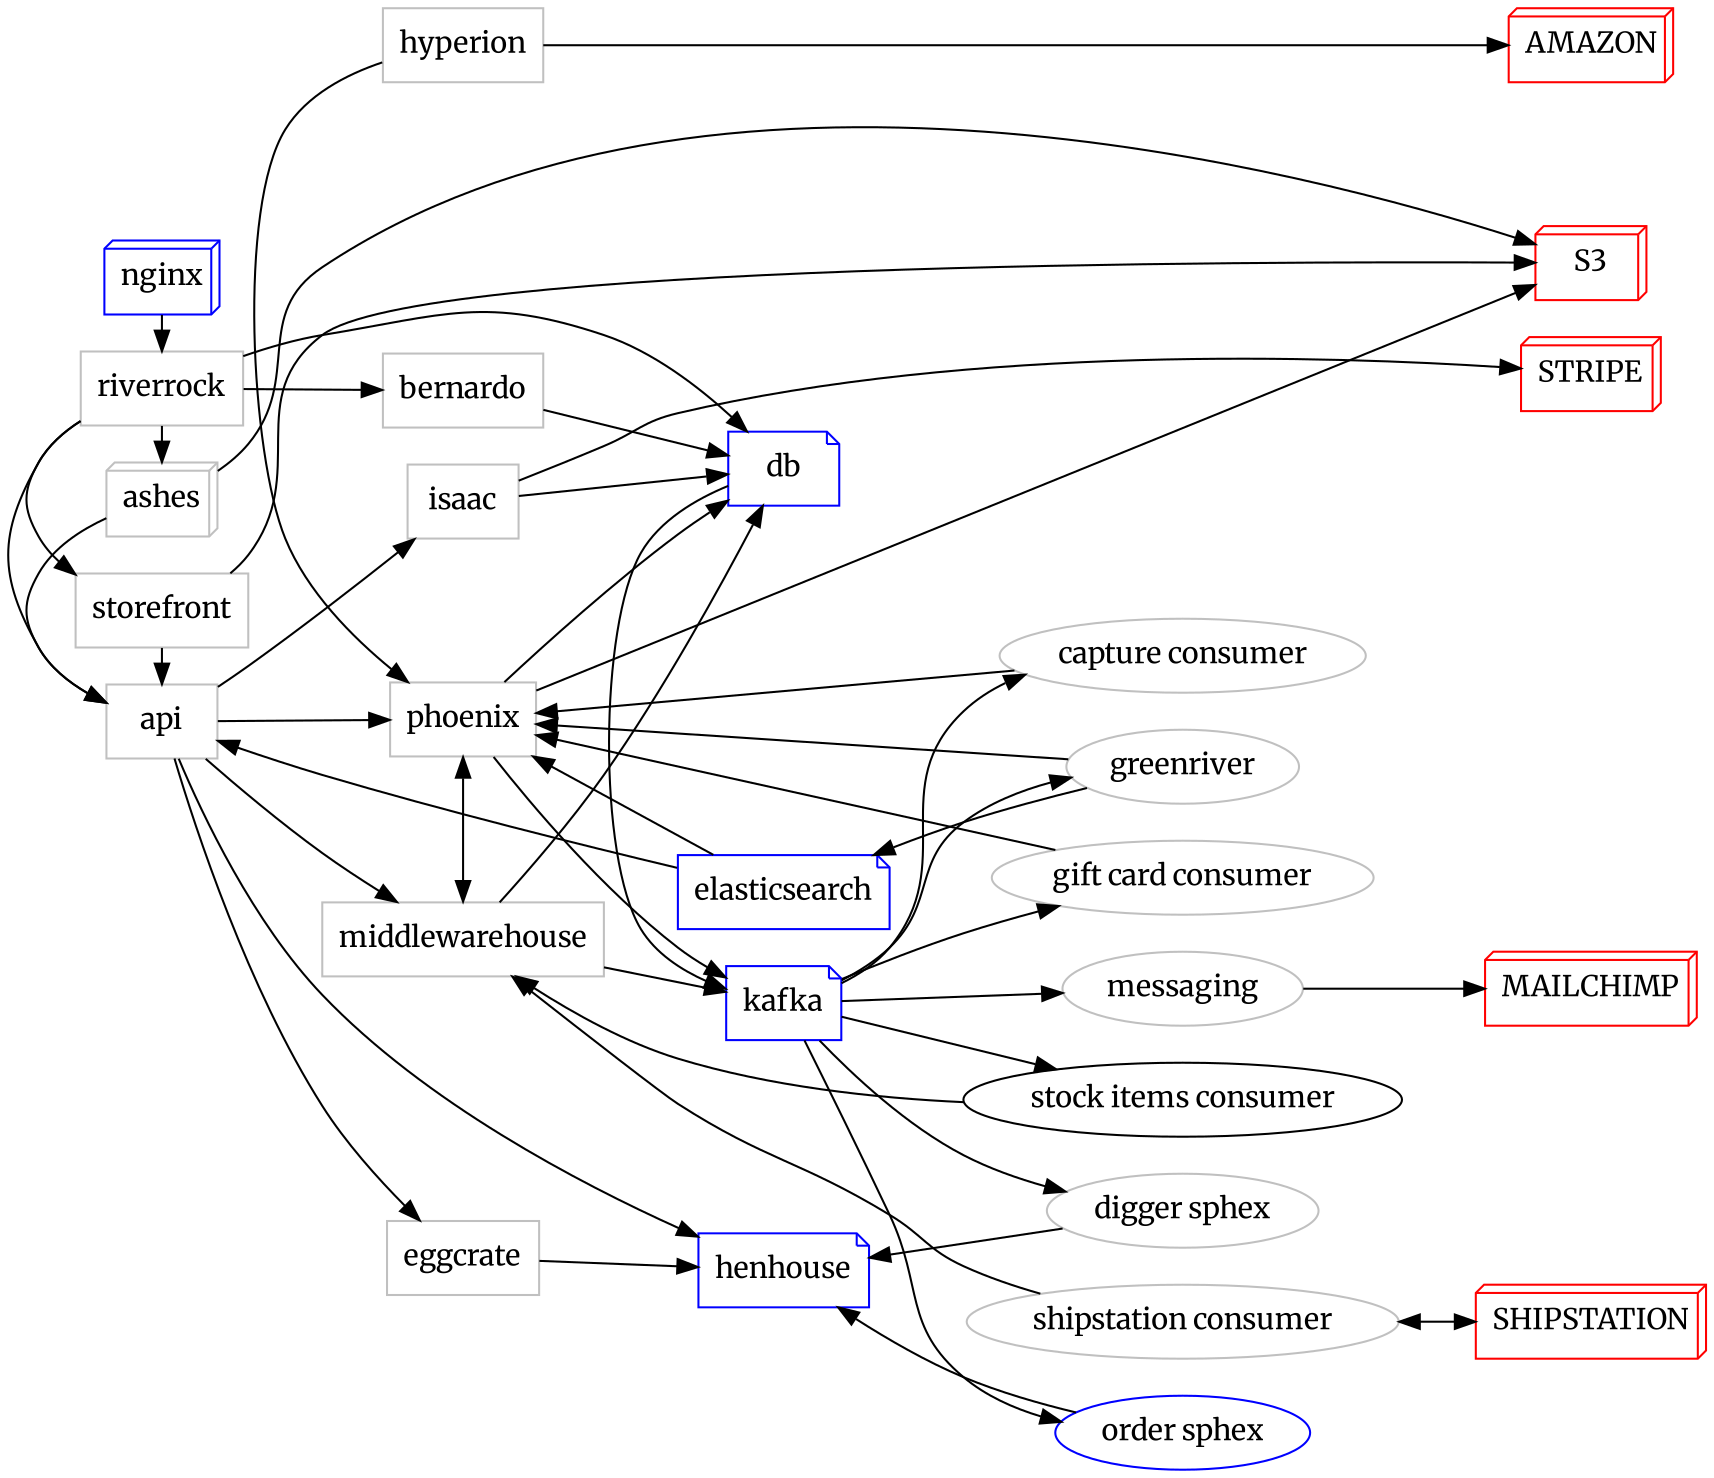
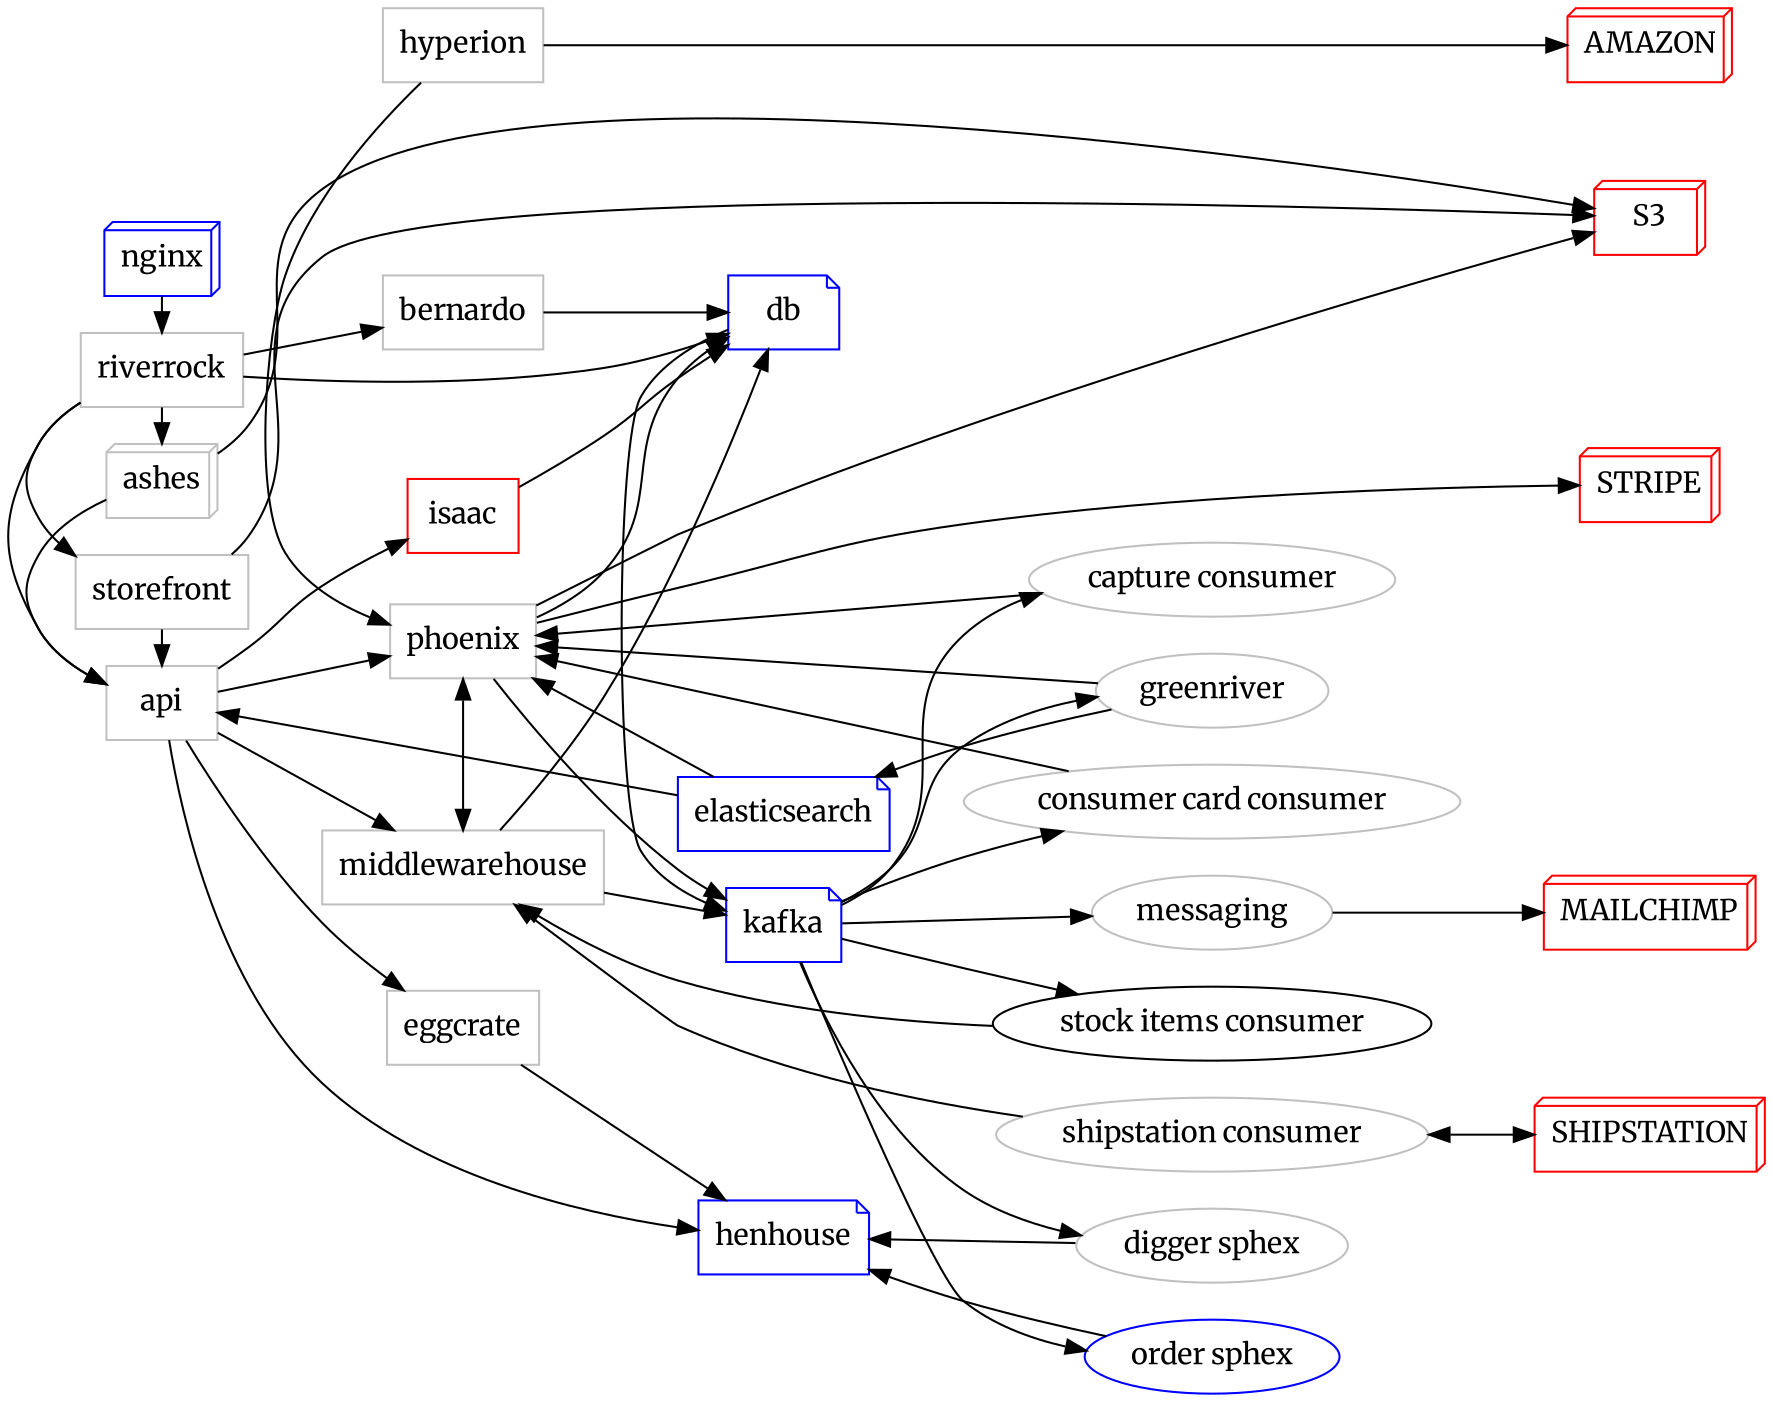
edge "isaac" -> "STRIPE": now "phoenix" -> "STRIPE"
node "isaac": color gray -> red
node "gift card consumer": label "gift card consumer" -> "consumer card consumer"
